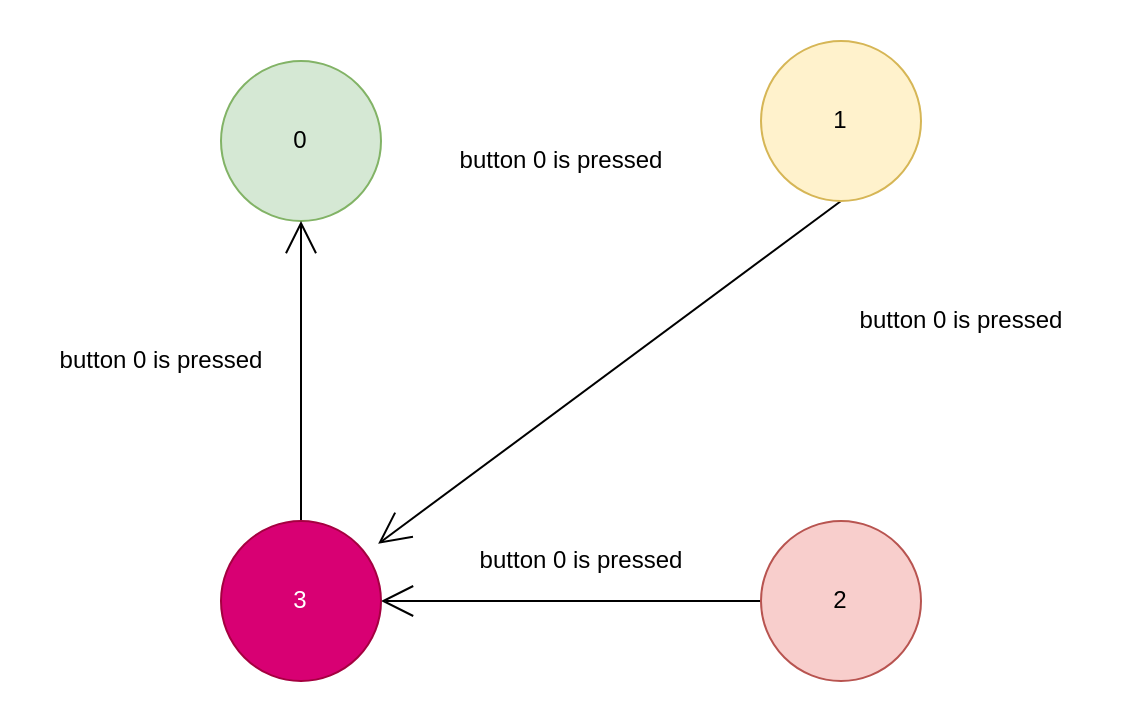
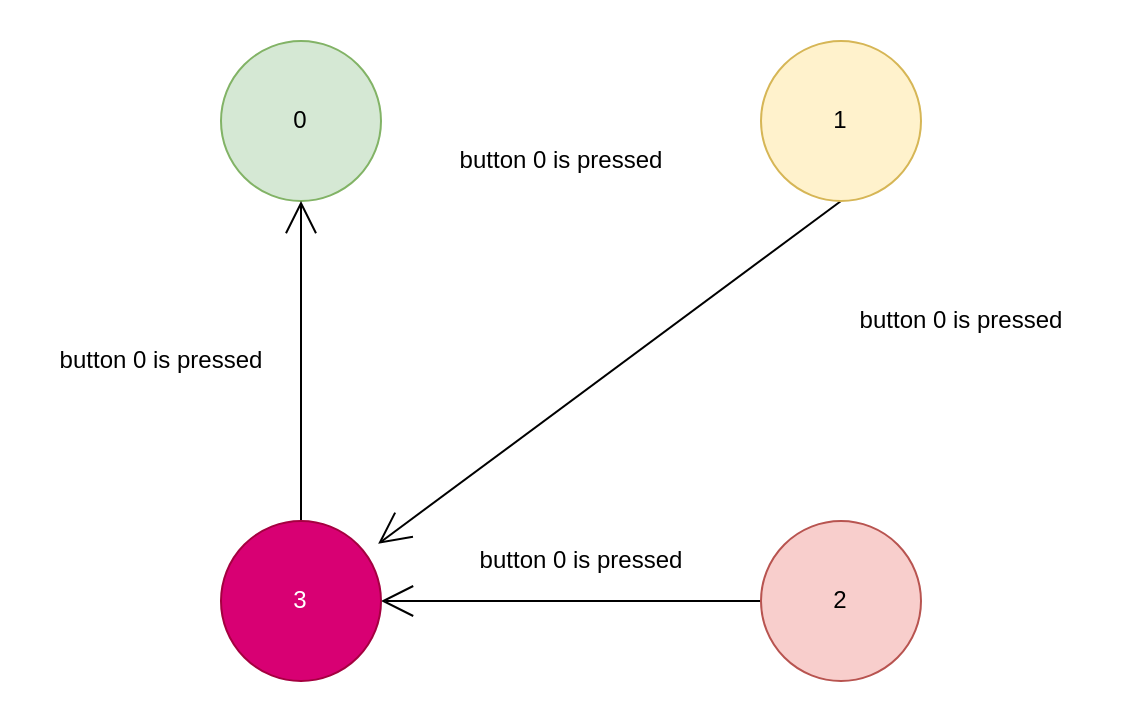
node "0": moved (301, 141) -> (301, 121)
